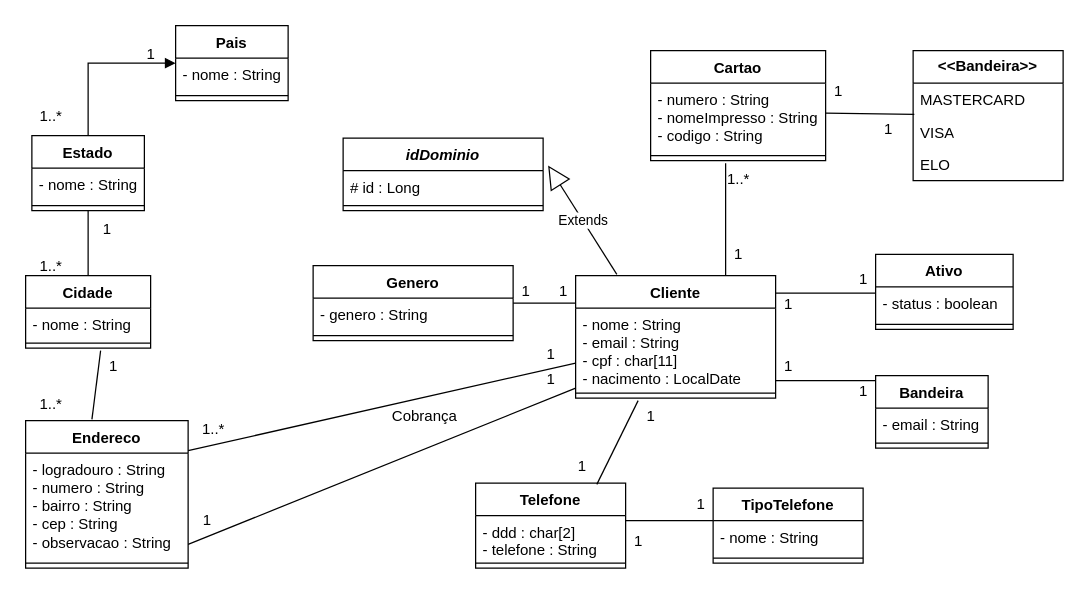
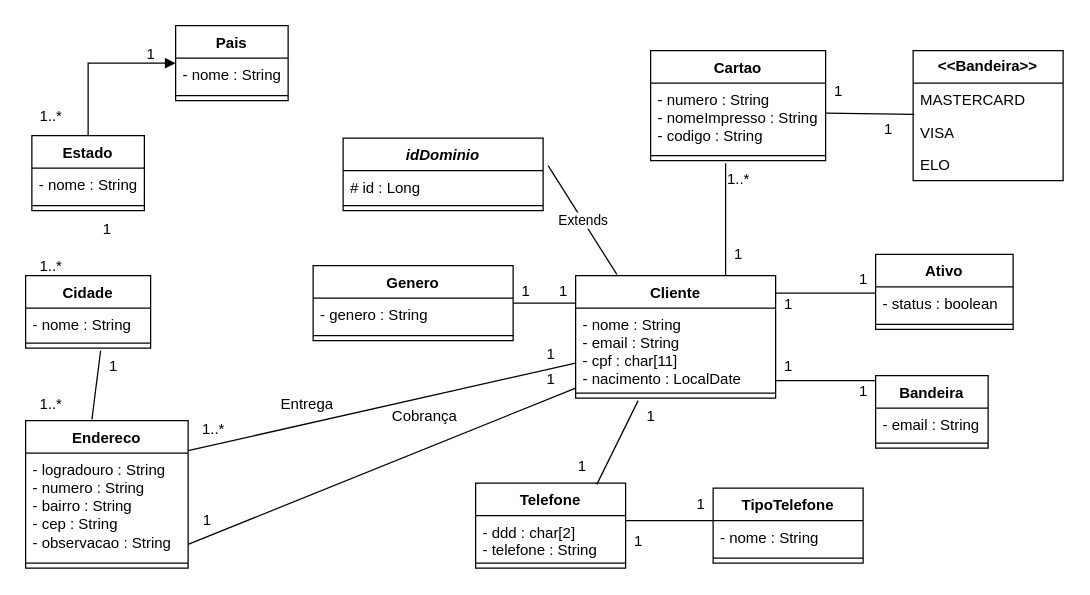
edge "Cliente" -> "# id : Long": arrowhead block -> none
edge "Estado" -- "Cidade": removed
node "Entrega": added
